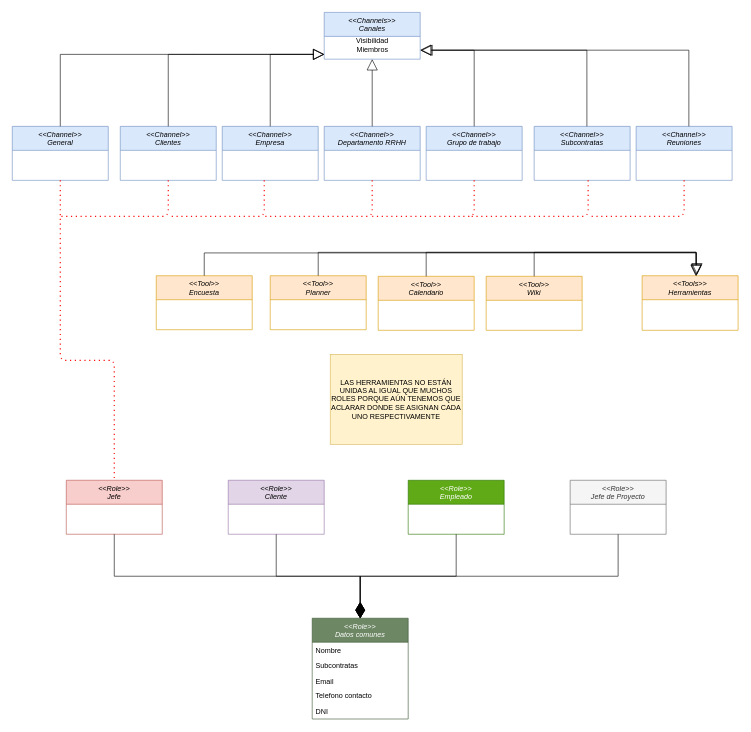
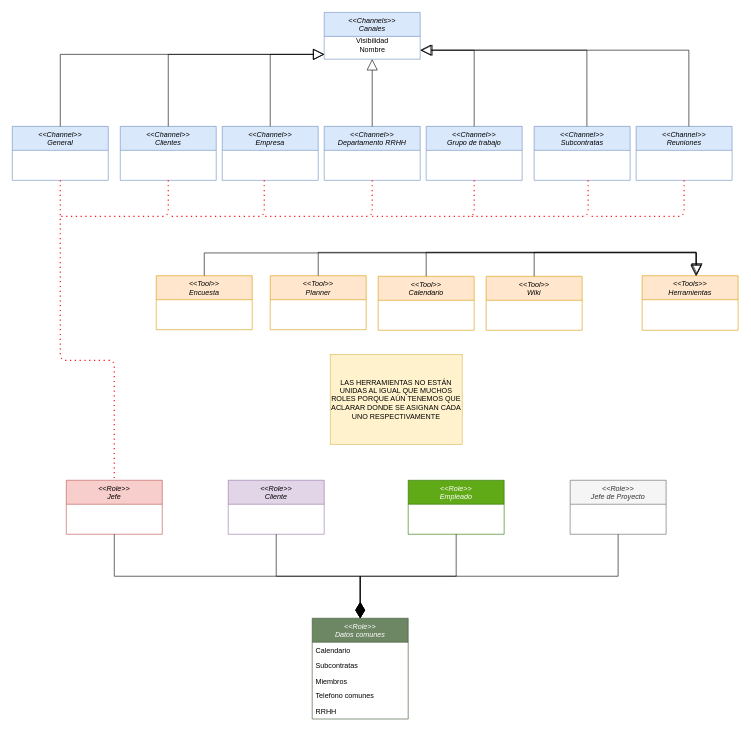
node "Visibilidad Miembros": label "Visibilidad Miembros" -> "Visibilidad Nombre"
node "Nombre": label "Nombre" -> "Calendario"
node "Email": label "Email" -> "Miembros"
node "Telefono contacto": label "Telefono contacto" -> "Telefono comunes"
node "DNI": label "DNI" -> "RRHH"
